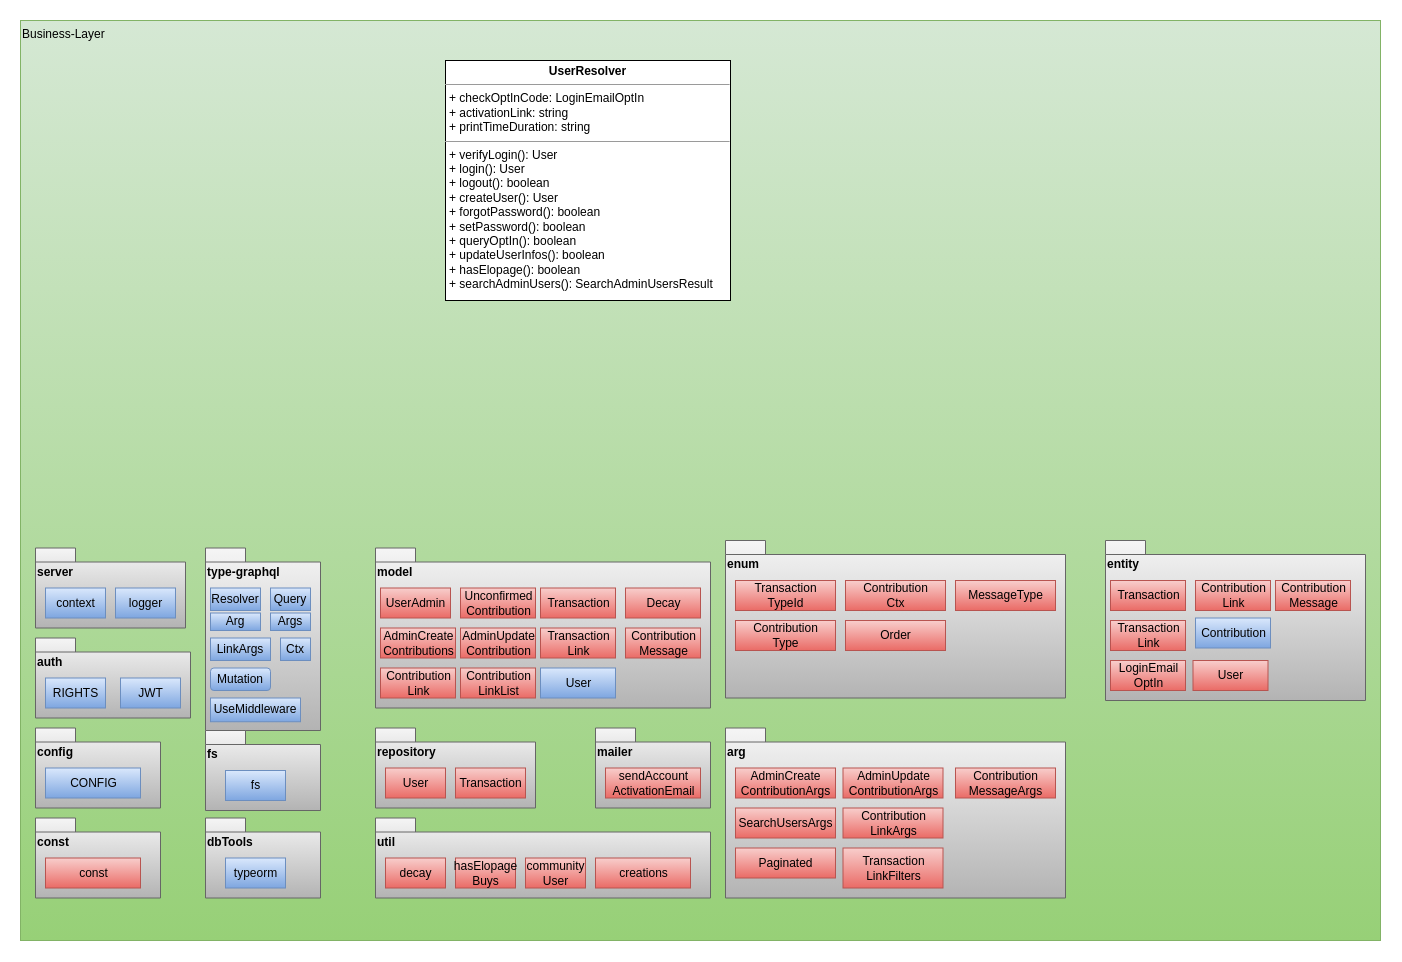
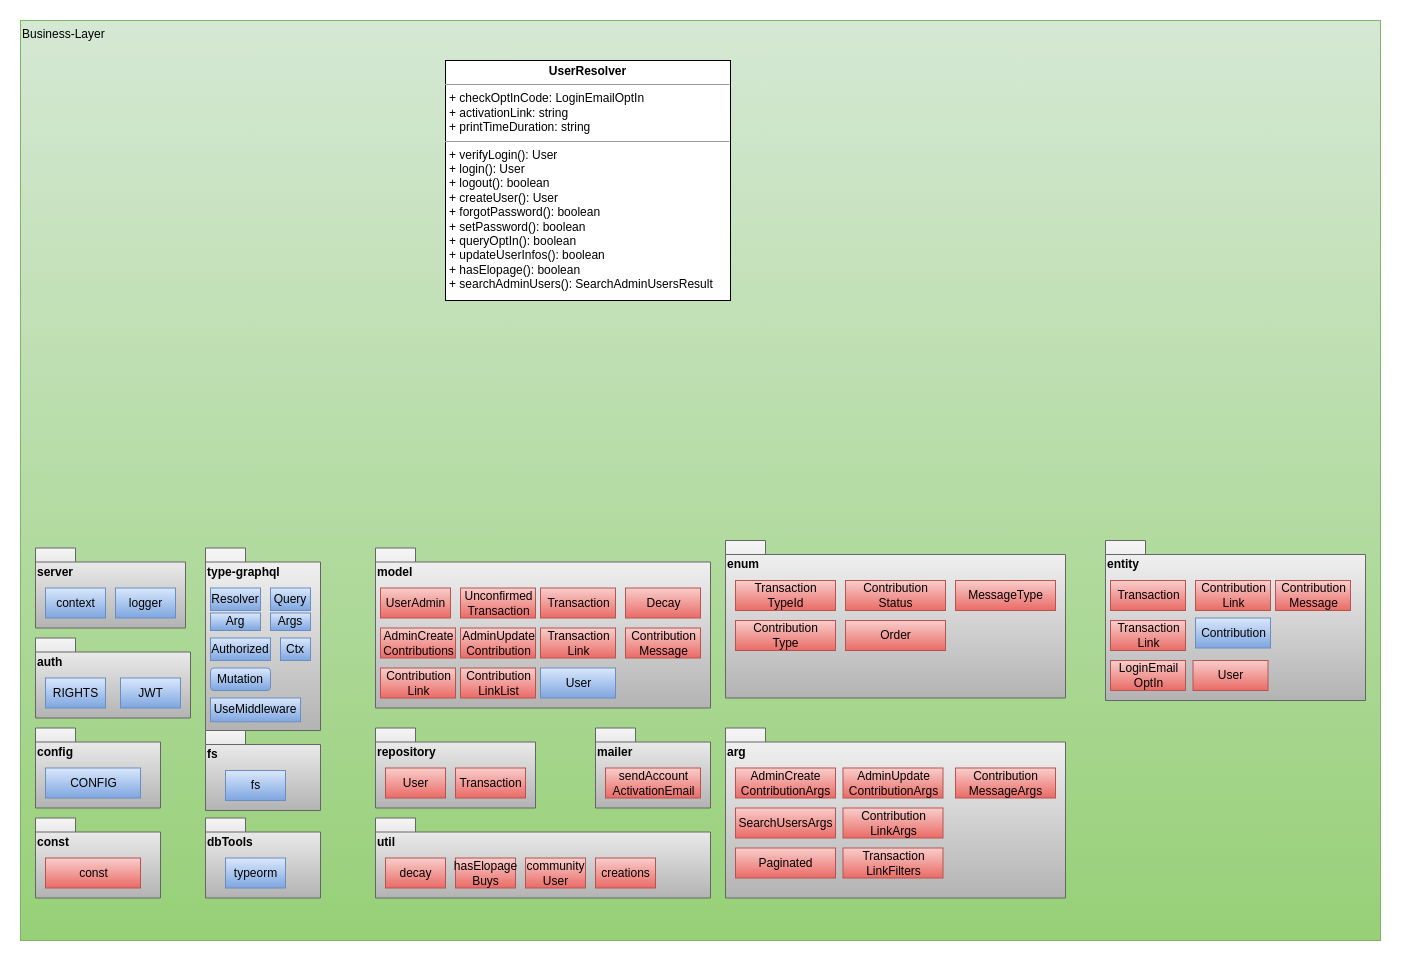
node "Contribution Ctx": label "Contribution Ctx" -> "Contribution Status"
node "Unconfirmed Contribution": label "Unconfirmed Contribution" -> "Unconfirmed Transaction"
node "LinkArgs": label "LinkArgs" -> "Authorized"
node "Transaction LinkFilters": size 100x40 -> 100x30
node "creations": size 95x30 -> 60x30
